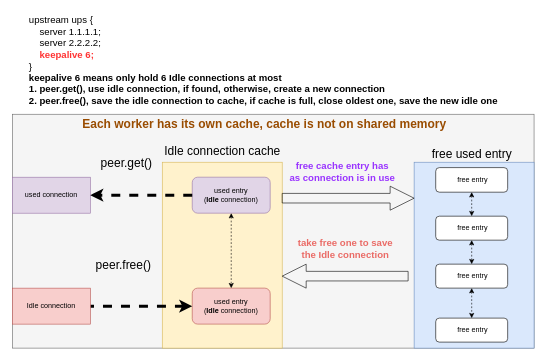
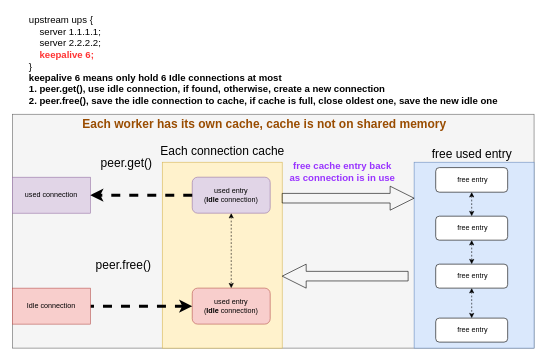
node "Idle connection cache": label "Idle connection cache" -> "Each connection cache"
node "free cache entry has as connection is in use": label "free cache entry has as connection is in use" -> "free cache entry back as connection is in use"
node "take free one to save the Idle connection": removed
